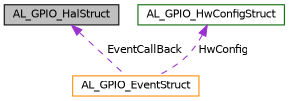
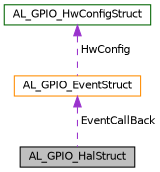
edge "AL_GPIO_EventStruct" -> "AL_GPIO_HalStruct": reversed
